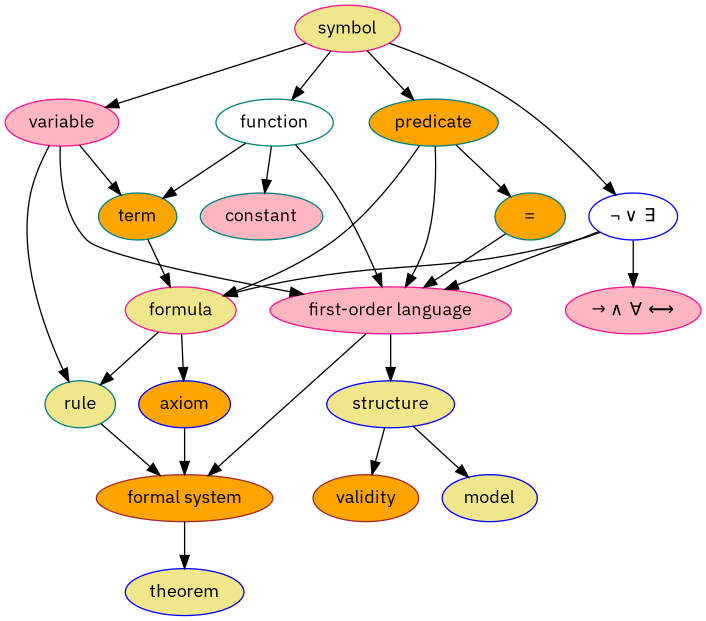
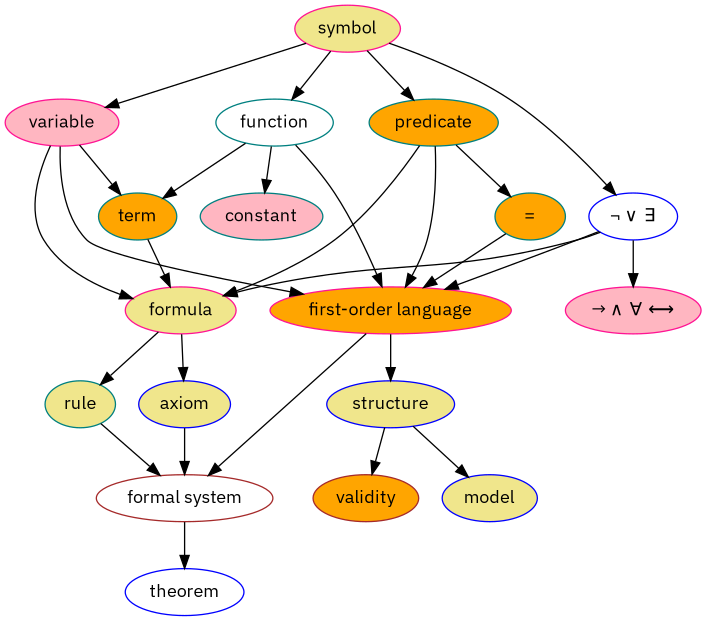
edge "variable" -> "rule": now "variable" -> "formula"
node "first-order language": fillcolor lightpink -> orange
node "axiom": fillcolor orange -> khaki
node "formal system": fillcolor orange -> white
node "theorem": fillcolor khaki -> white
